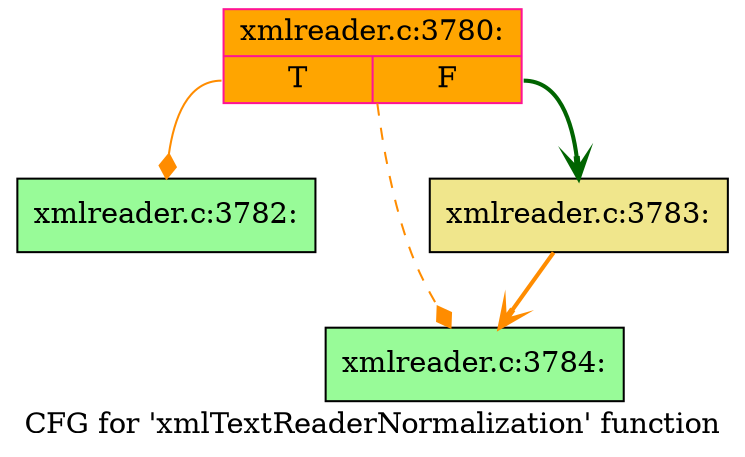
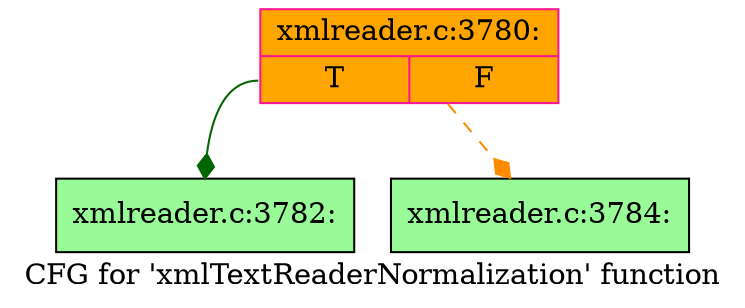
edge "xmlreader.c:3780:" -> "xmlreader.c:3782:": color darkorange -> darkgreen
node "xmlreader.c:3783:": removed
